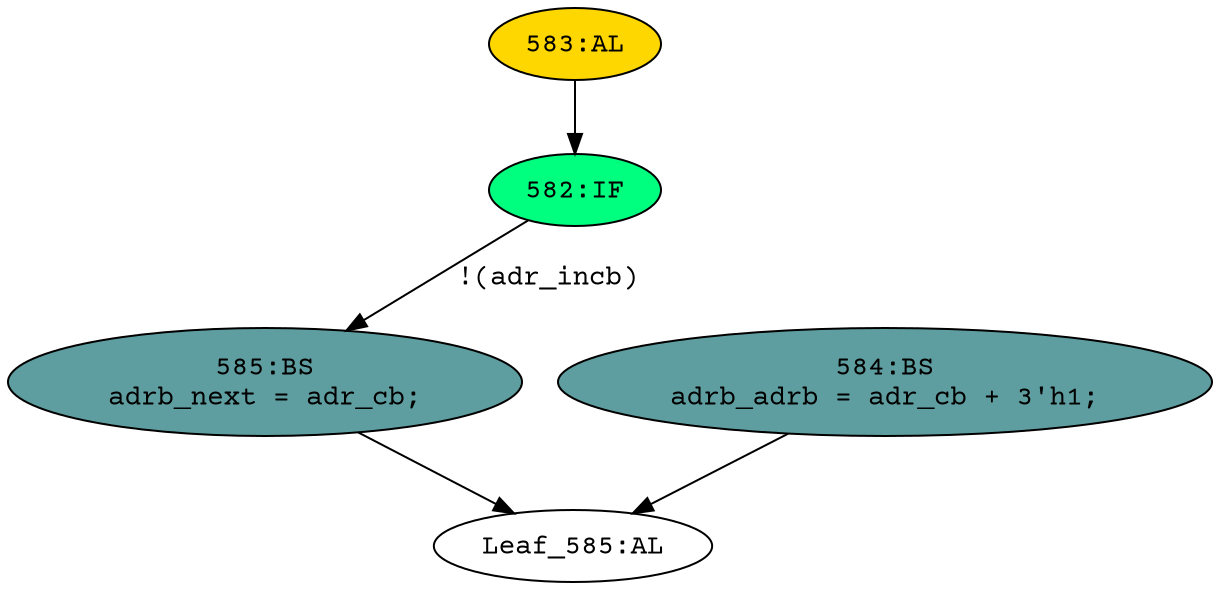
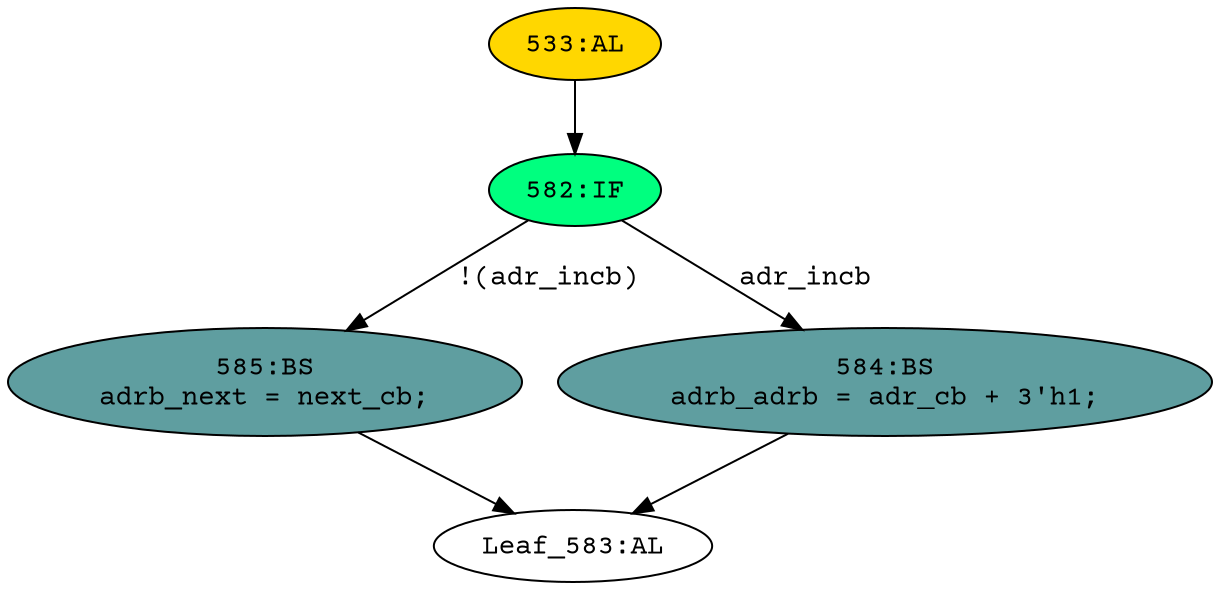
node "583:AL": label "583:AL" -> "533:AL"
edge "582:IF" -> "584:BS adrb_adrb = adr_cb + 3'h1;": added, label "adr_incb"
node "585:BS adrb_next = adr_cb;": label "585:BS adrb_next = adr_cb;" -> "585:BS adrb_next = next_cb;"
node "Leaf_585:AL": label "Leaf_585:AL" -> "Leaf_583:AL"
